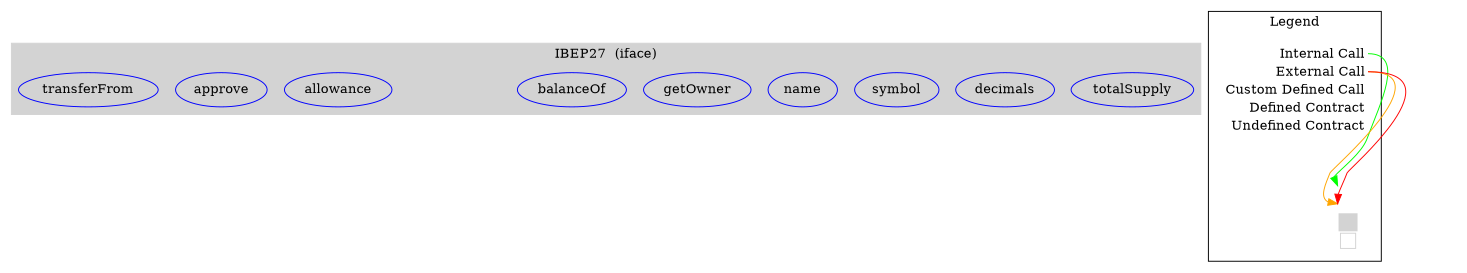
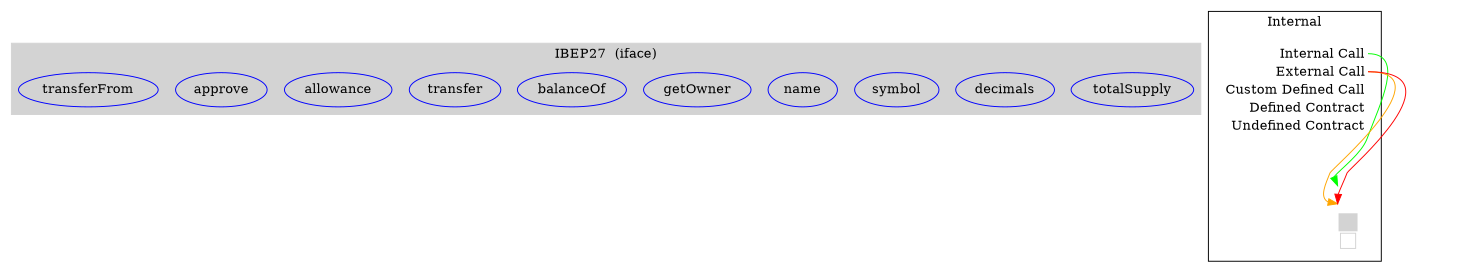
cluster "Legend": label "Legend" -> "Internal"
node "transfer": added
